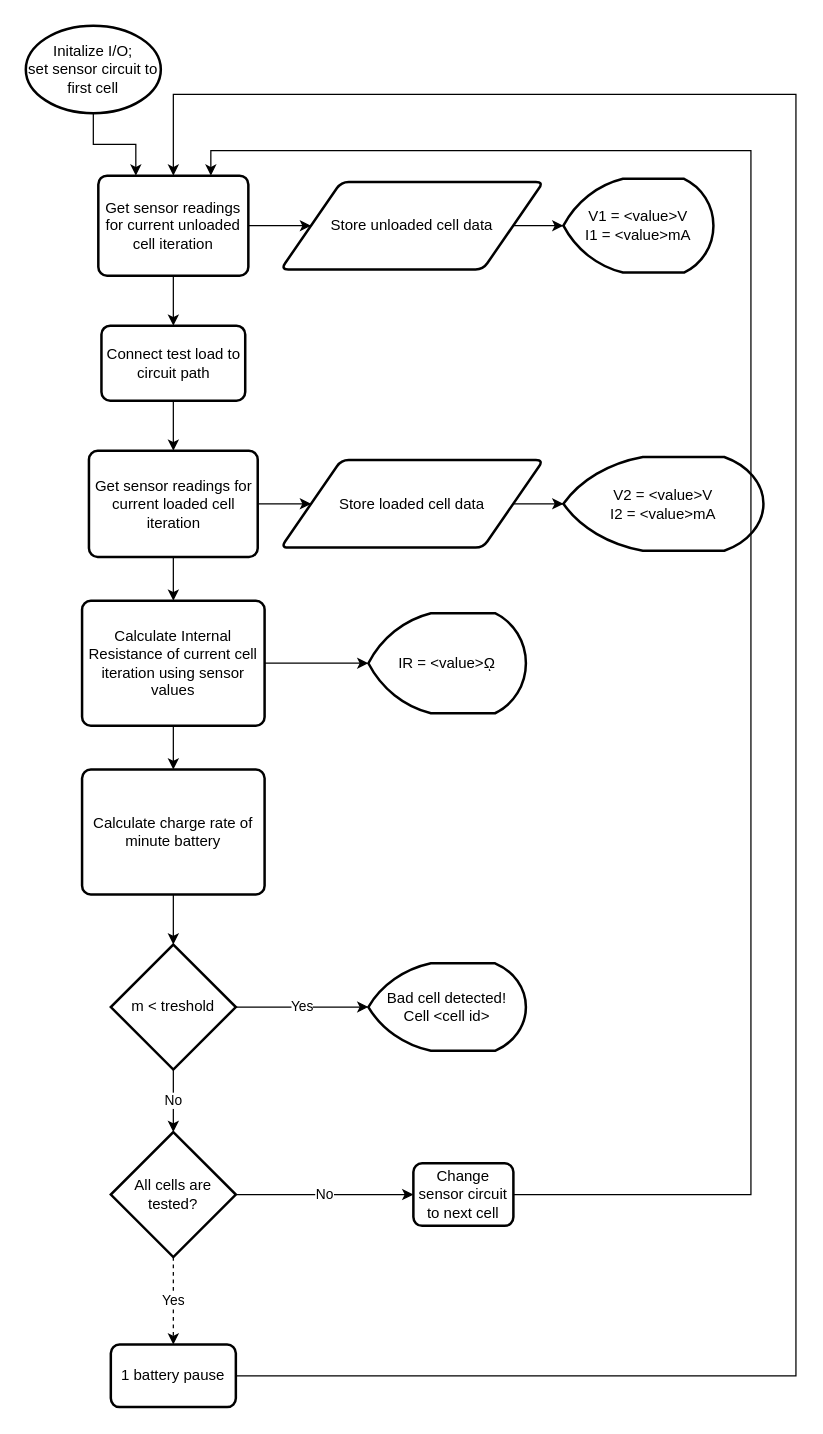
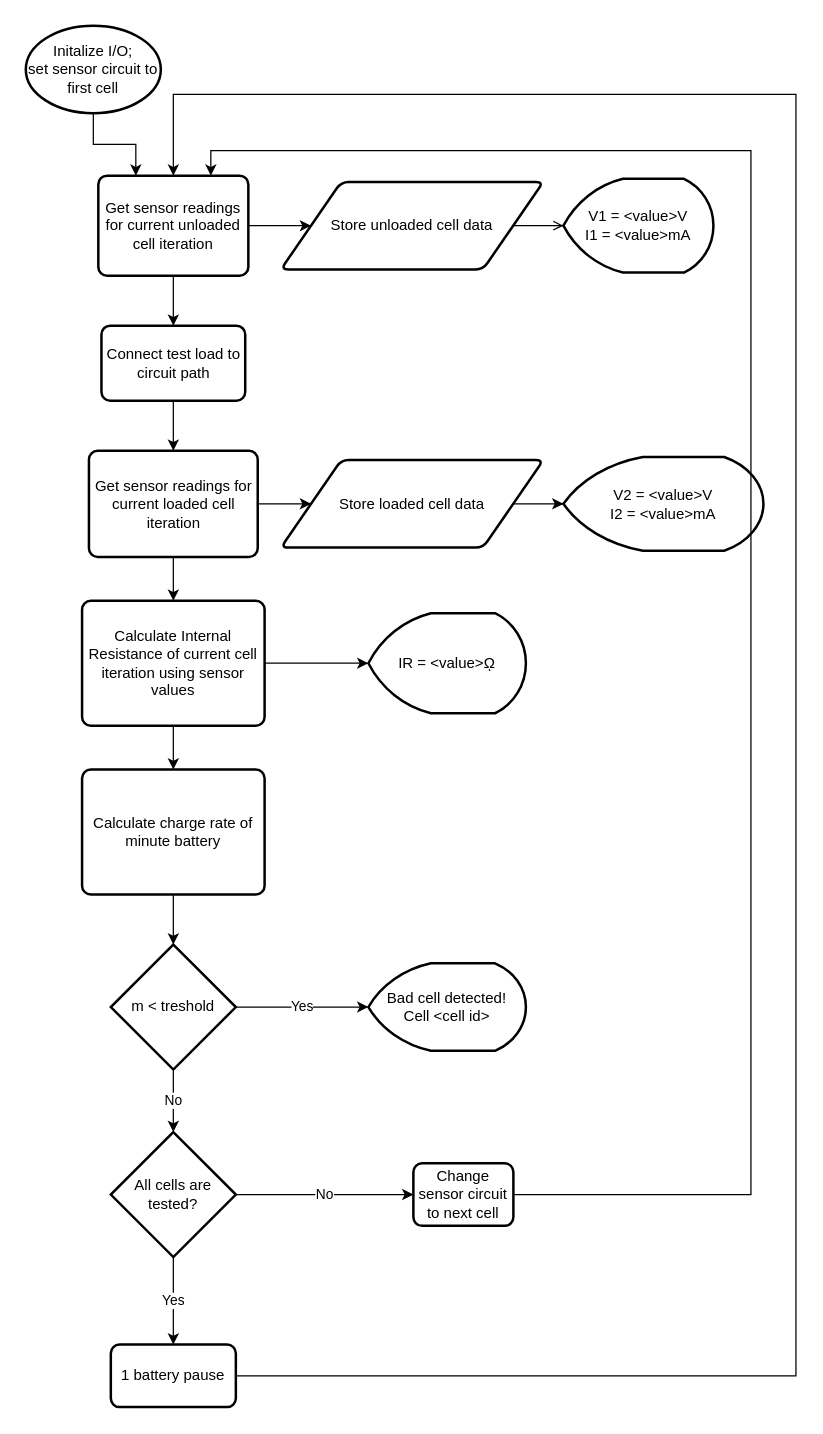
edge "Store unloaded cell data" -> "V1 = <value>V I1 = <value>mA": arrowhead classic -> open
edge "All cells are tested?" -> "1 battery pause": style dashed -> solid
